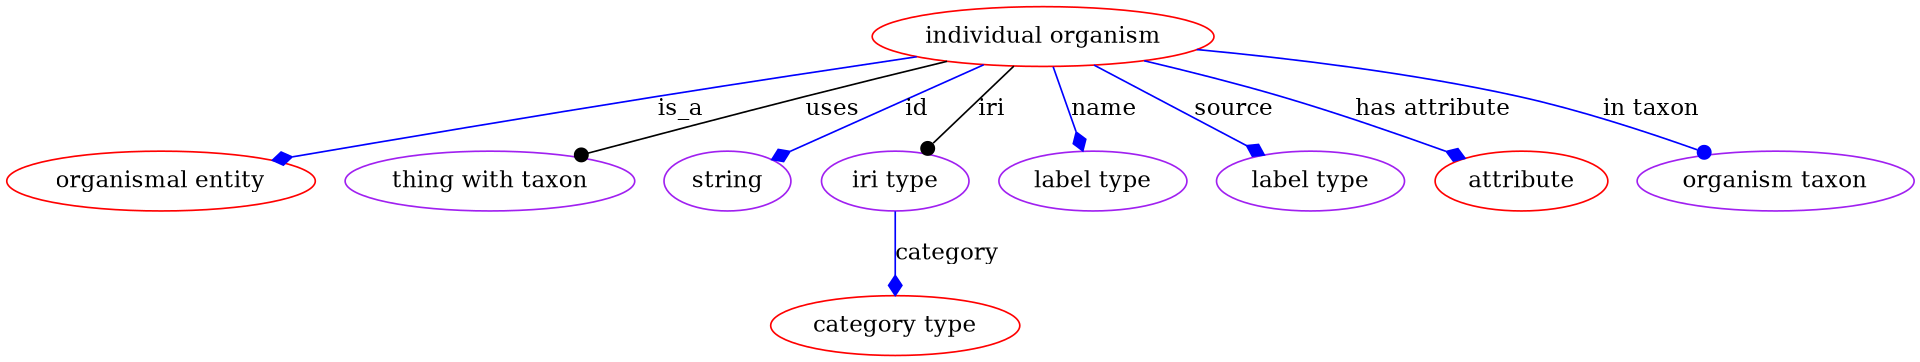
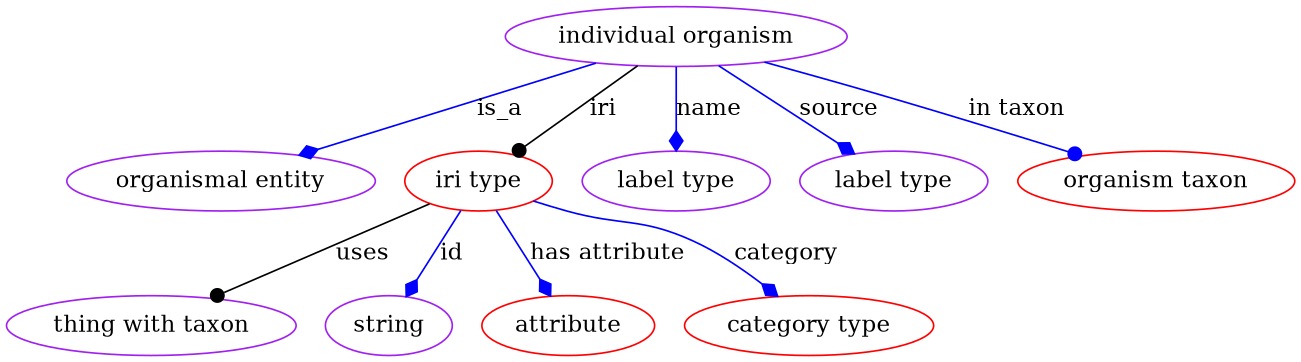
node "individual organism": color red -> purple
edge "individual organism" -> "attribute": now "iri type" -> "attribute"
edge "individual organism" -> "thing with taxon": now "iri type" -> "thing with taxon"
edge "individual organism" -> "string": now "iri type" -> "string"
node "organismal entity": color red -> purple
node "iri type": color purple -> red
node "organism taxon": color purple -> red
